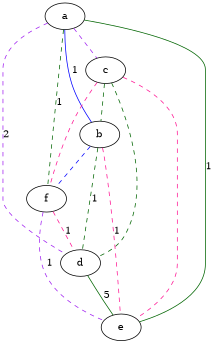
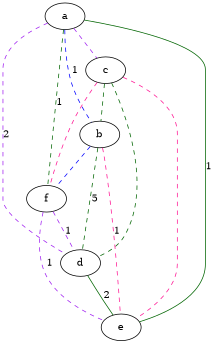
edge "a" -- "b": style solid -> dashed
edge "b" -- "d": label "1" -> "5"
edge "f" -- "d": color deeppink -> purple
edge "d" -- "e": label "5" -> "2"
